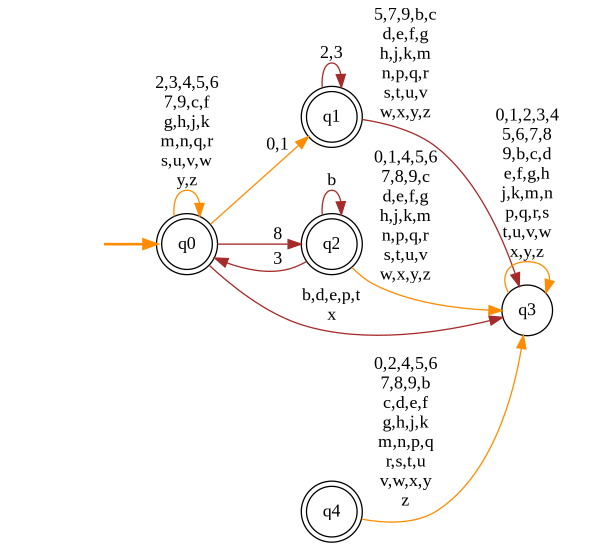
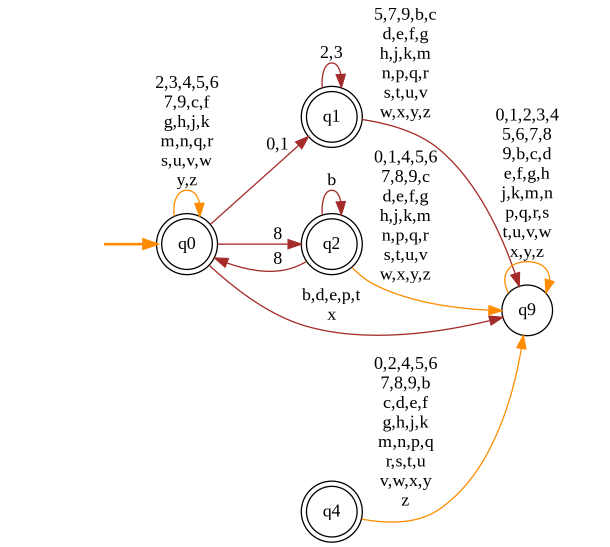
edge "q0" -> "q1": color darkorange -> brown
edge "q2" -> "q0": label "3" -> "8"
node "q3": label "q3" -> "q9"
